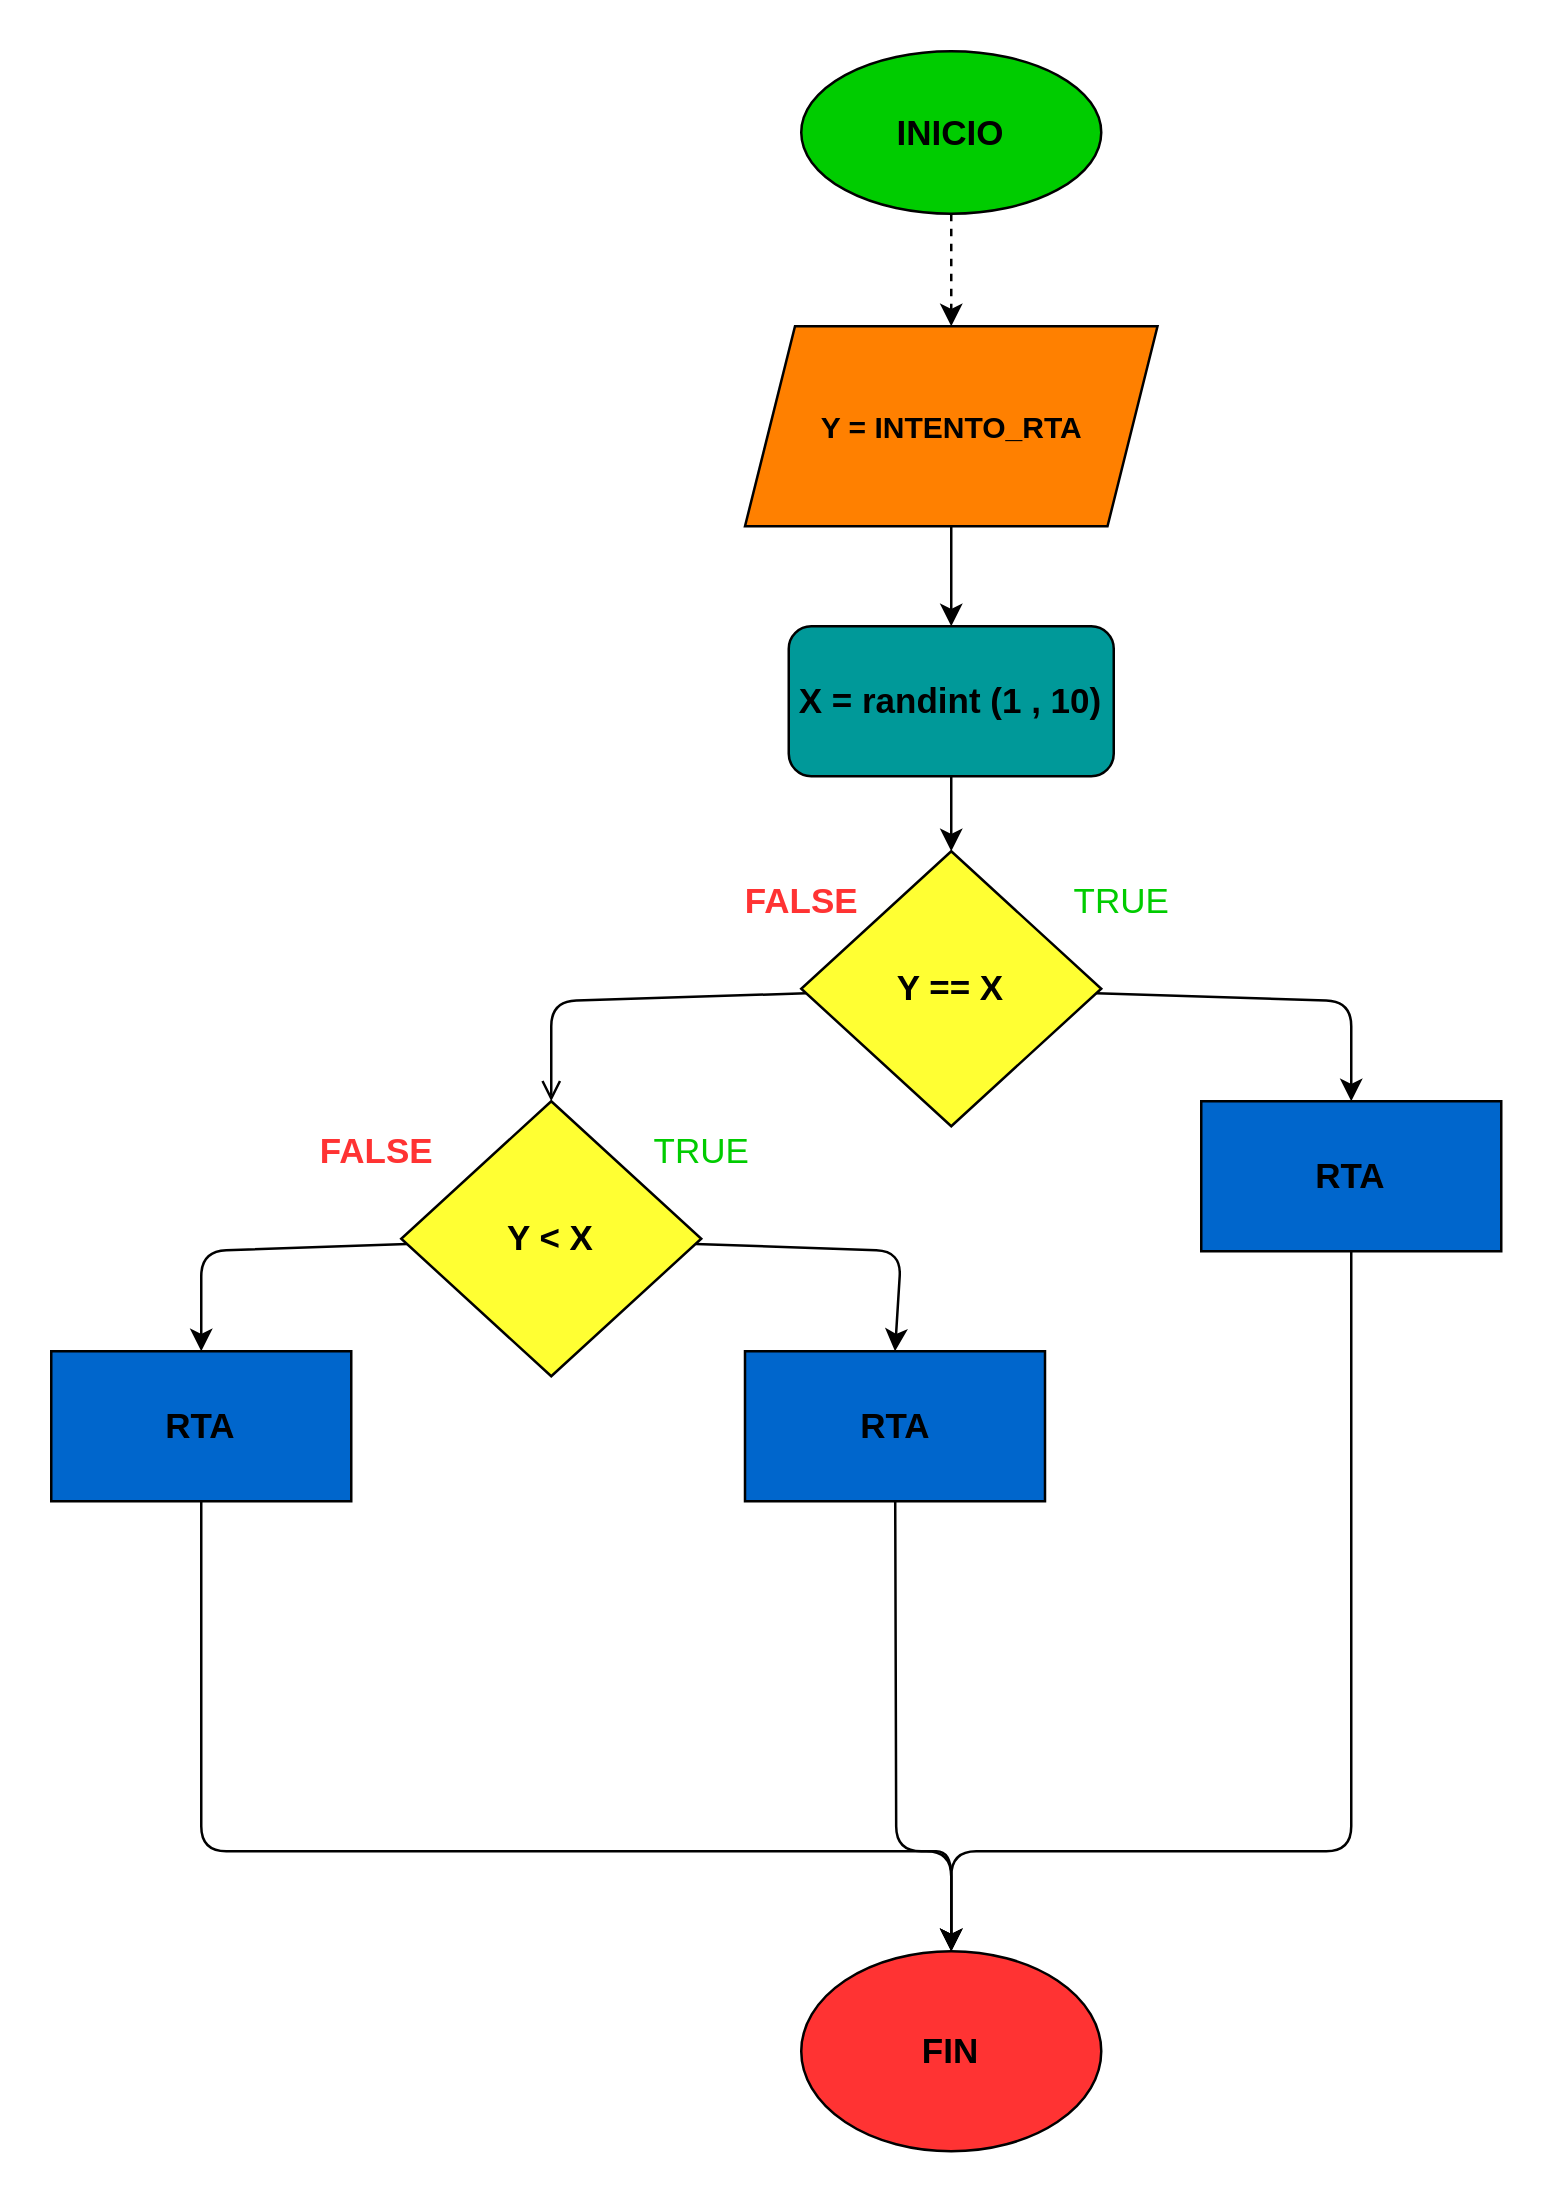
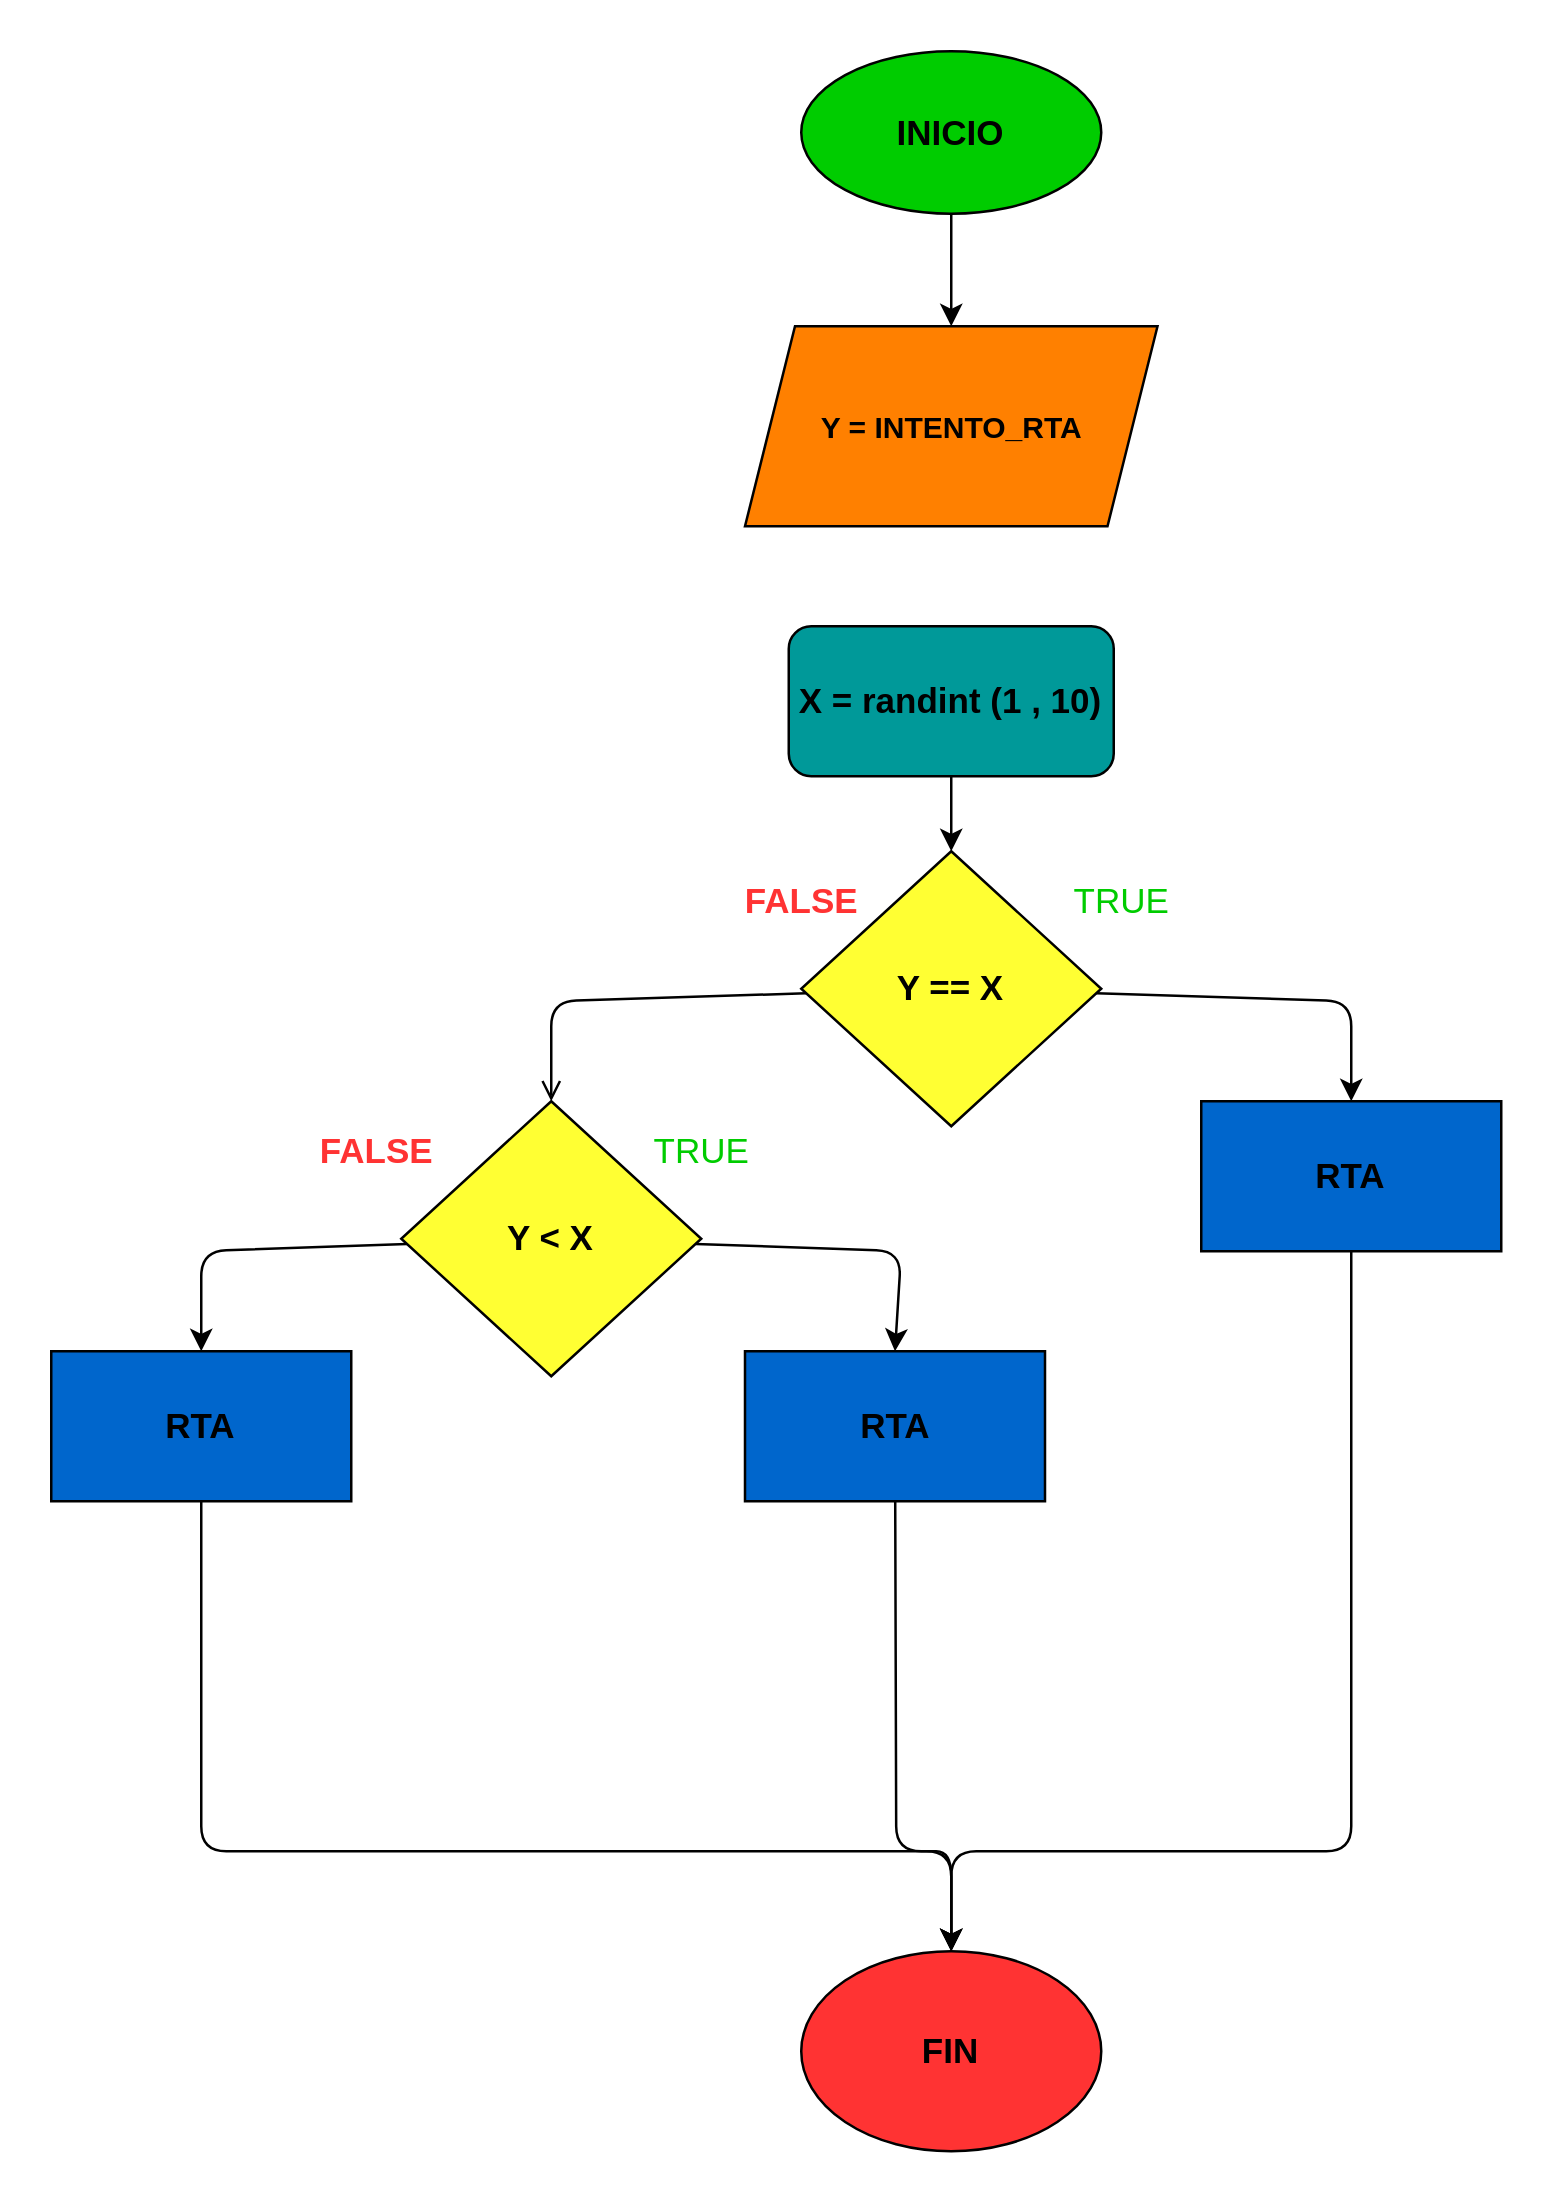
edge "INICIO" -> "Y = INTENTO_RTA": style dashed -> solid
edge "Y = INTENTO_RTA" -> "X = randint (1 , 10)": removed
